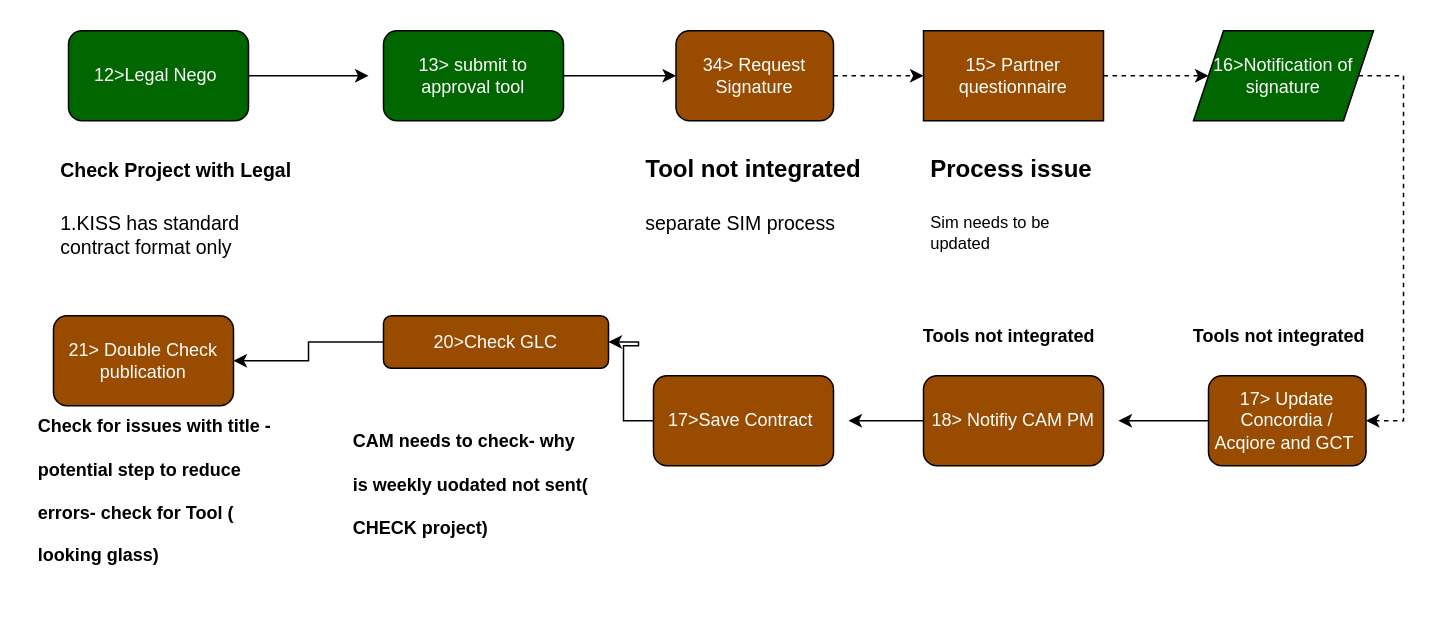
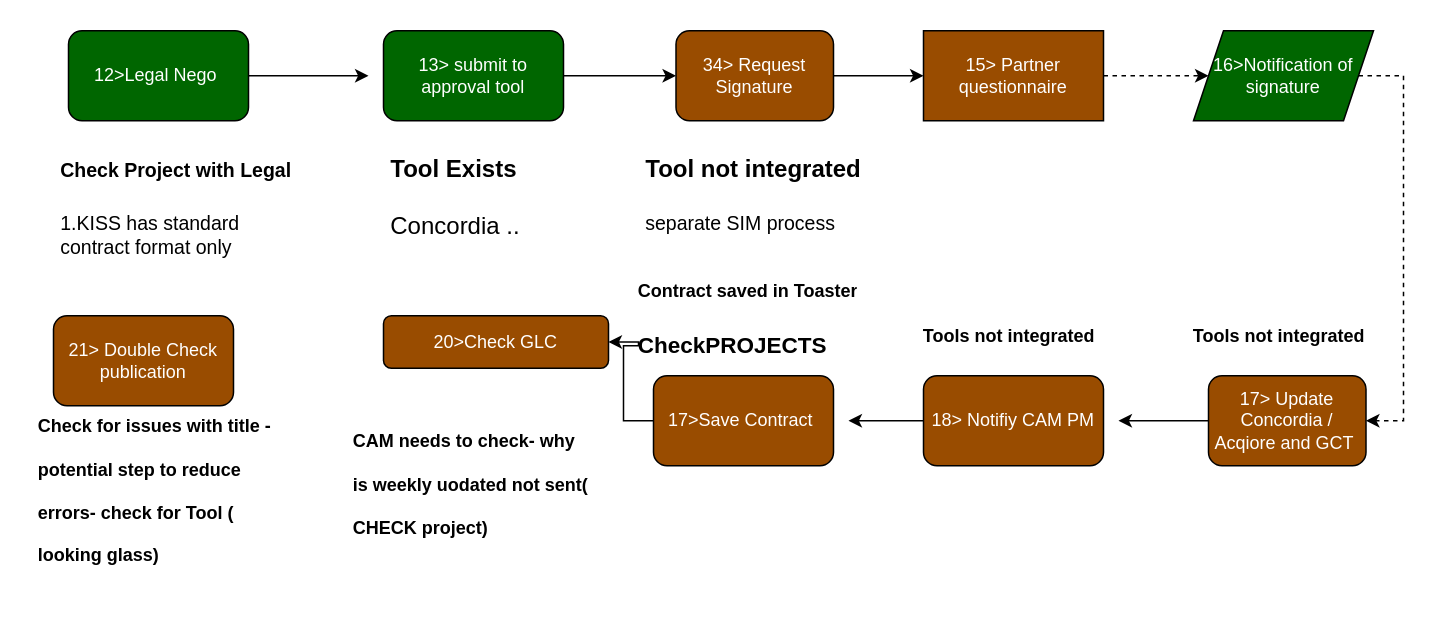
edge "34> Request Signature" -> "15> Partner questionnaire": style dashed -> solid
node "Tool Exists Concordia ..": added
node "Process issue Sim needs to be updated": removed
node "Contract saved in ToasterCheckPROJECTS": added
edge "20>Check GLC" -> "21> Double Check publication": removed
